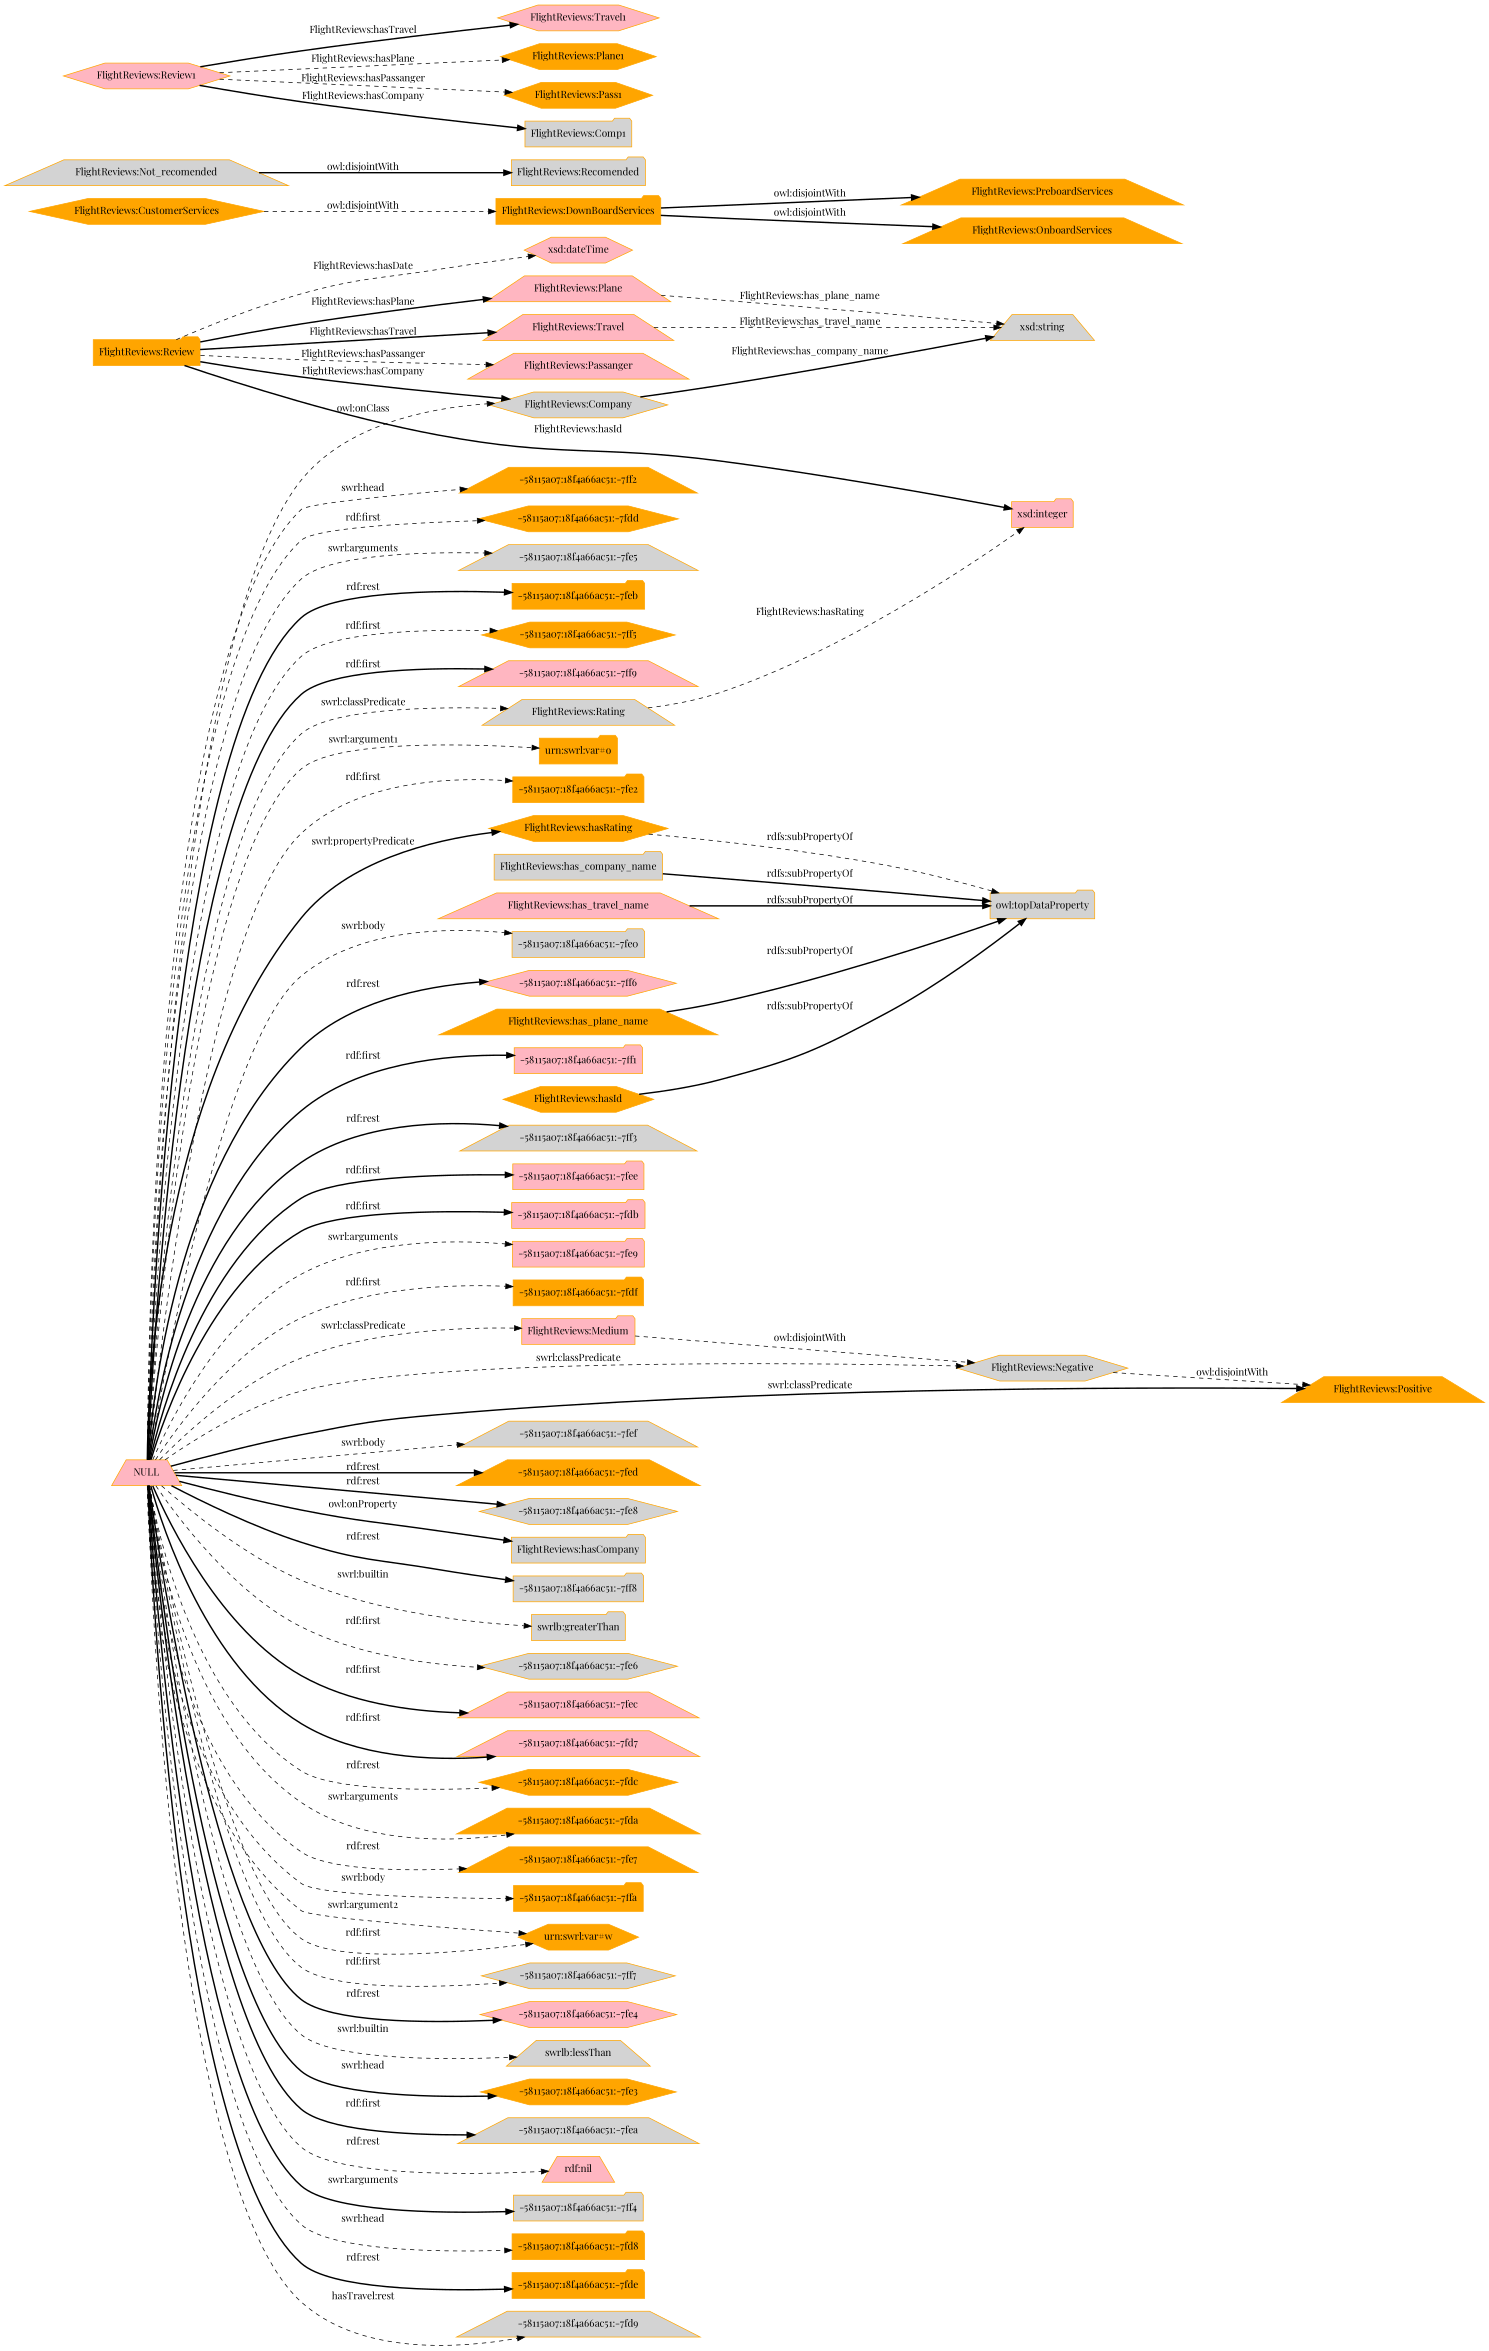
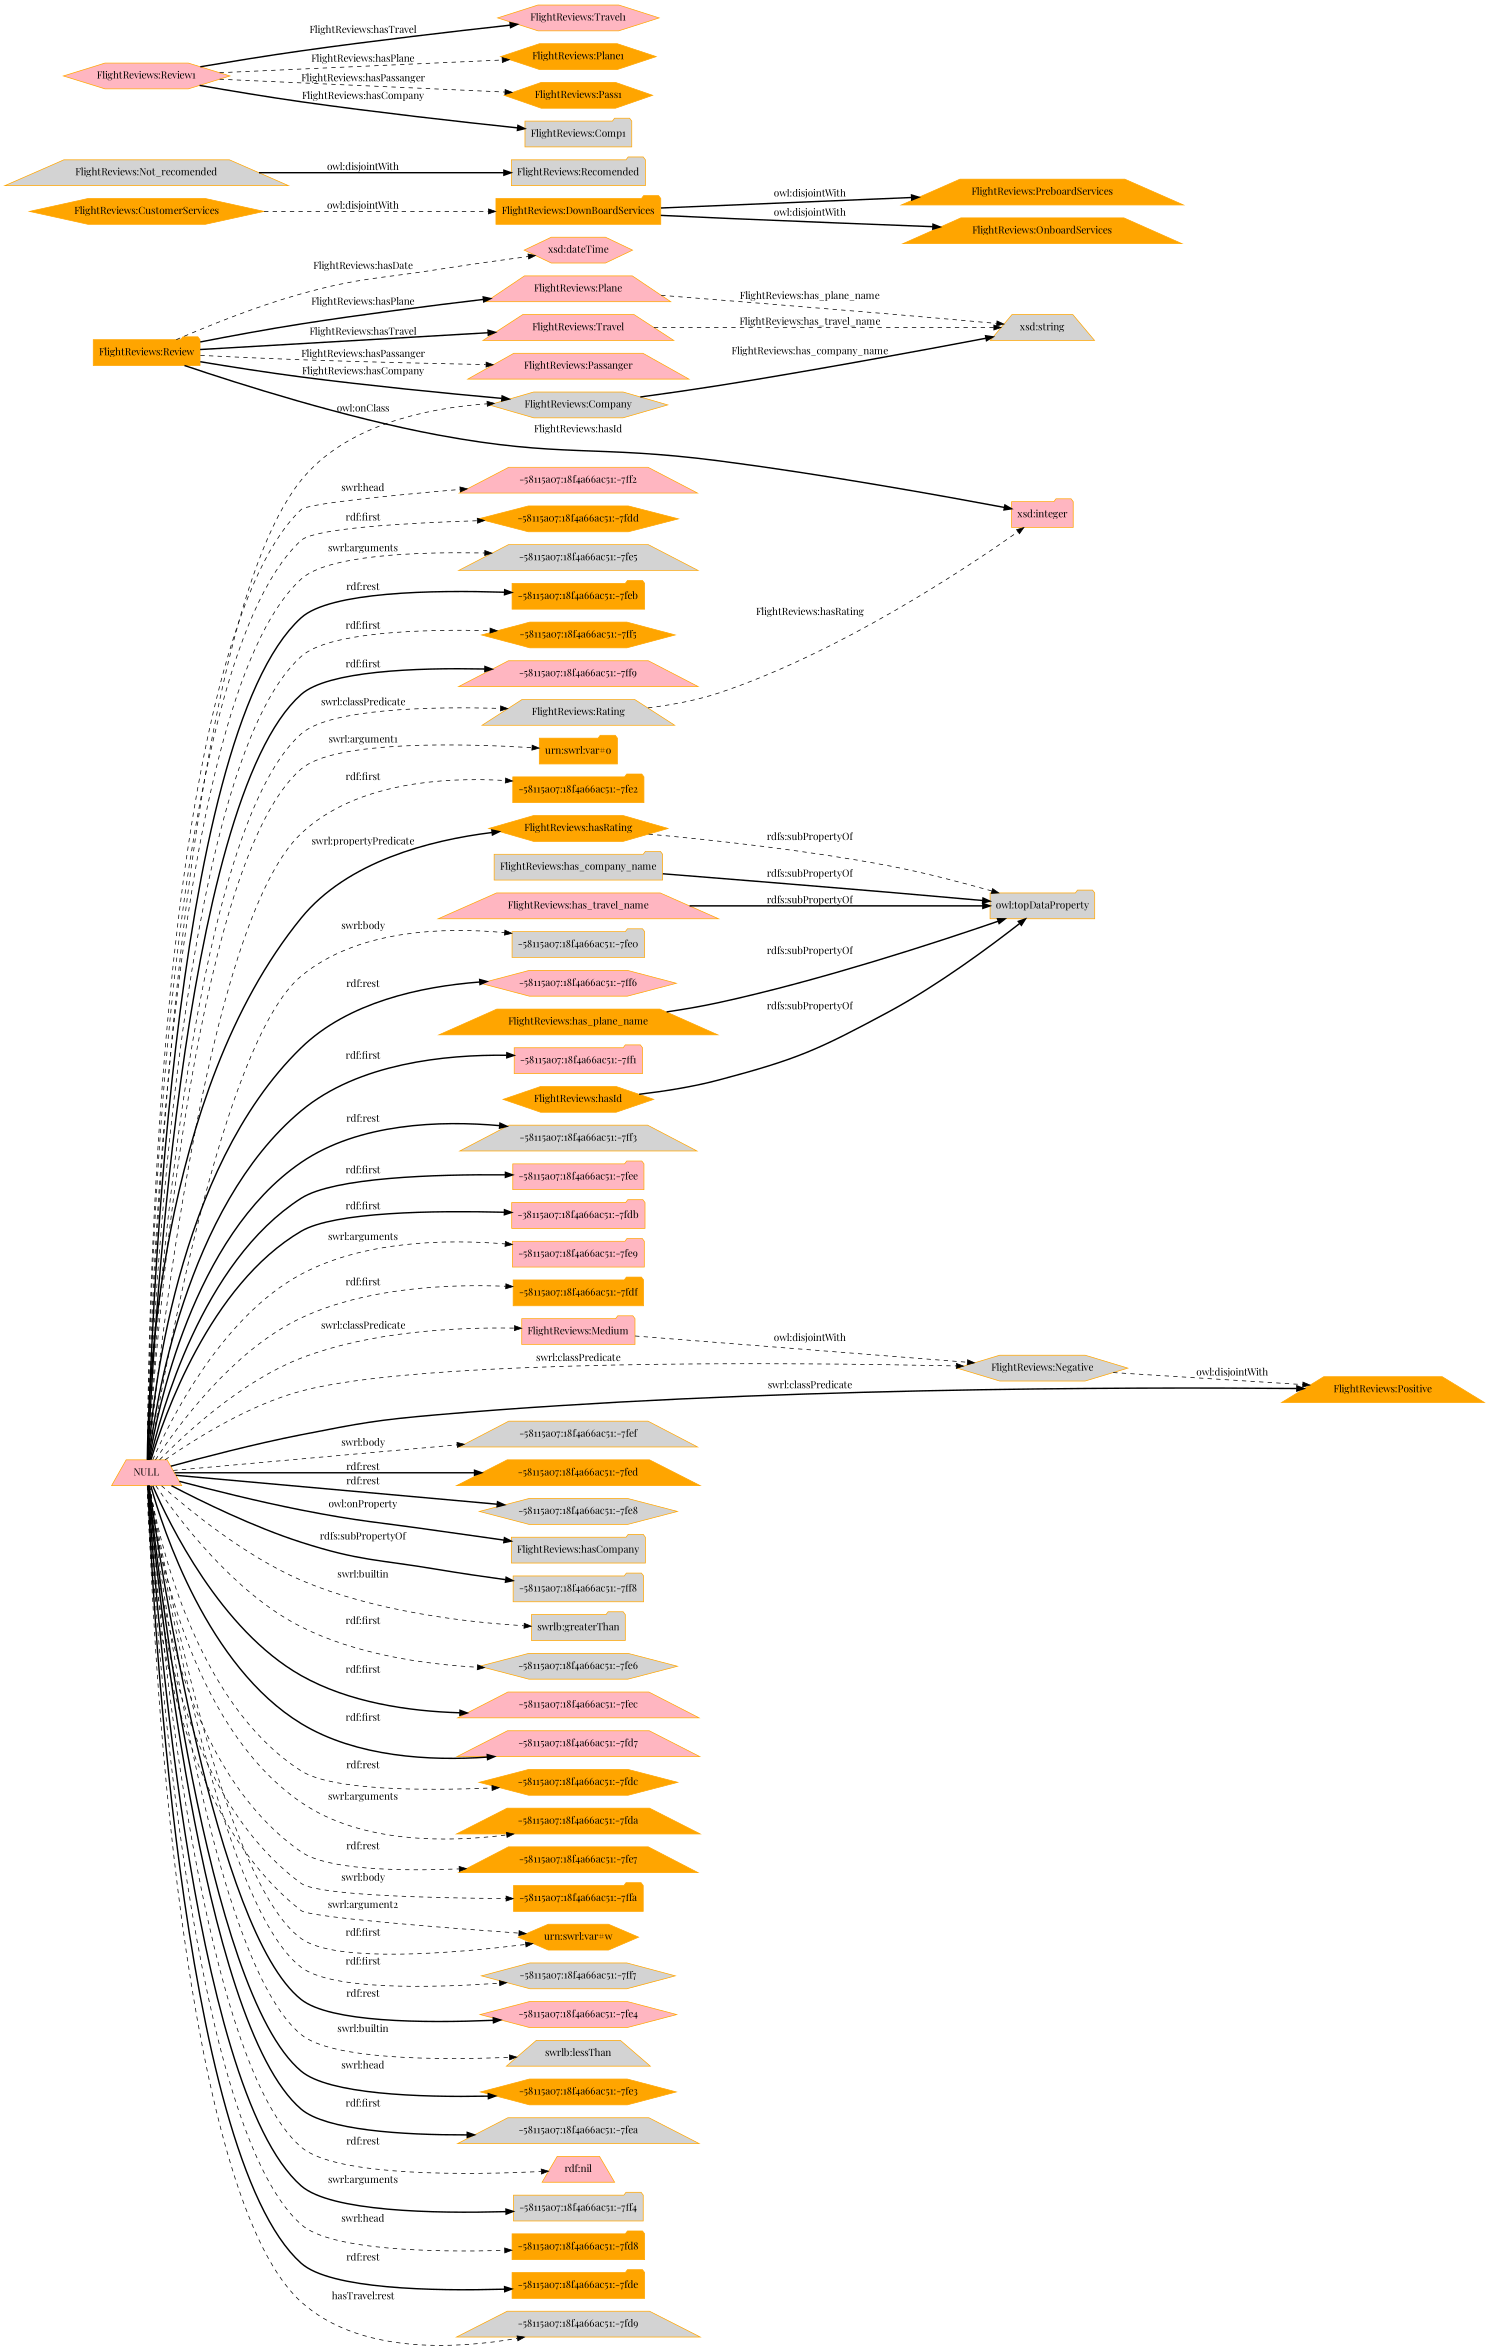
node "-58115a07:18f4a66ac51:-7ff2": fillcolor orange -> lightpink
edge "NULL" -> "-58115a07:18f4a66ac51:-7ff8": label "rdf:rest" -> "rdfs:subPropertyOf"
